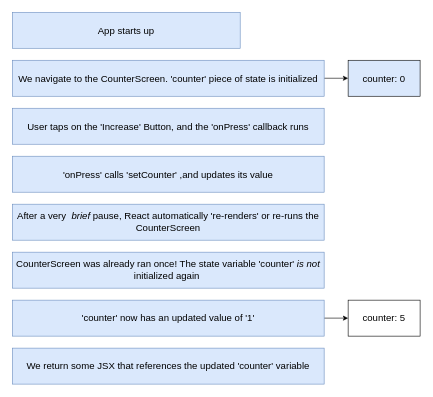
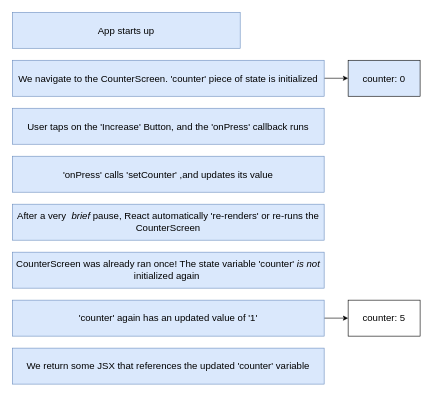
node "'counter' now has an updated value of '1'": label "'counter' now has an updated value of '1'" -> "'counter' again has an updated value of '1'"
